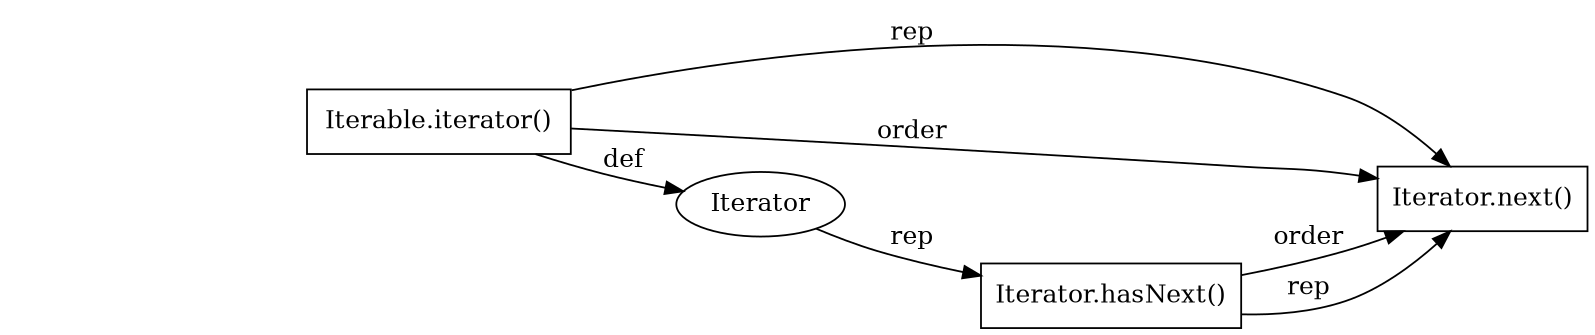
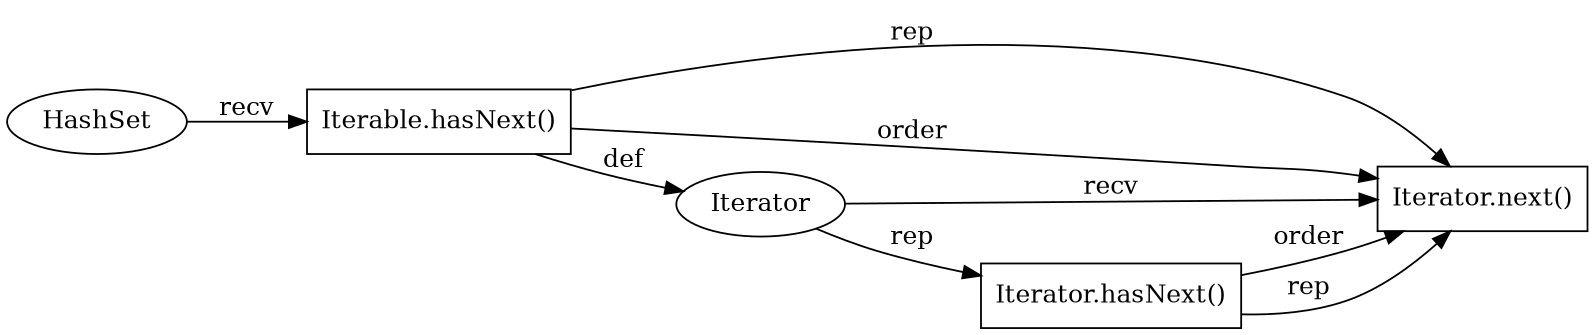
node "HashSet": added
node "Iterable.iterator()": label "Iterable.iterator()" -> "Iterable.hasNext()"
edge "Iterator" -> "Iterator.next()": added, label "recv"
